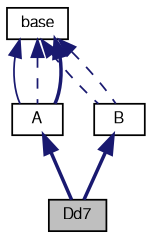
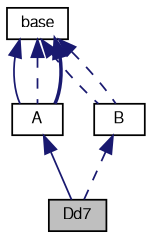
edge "Dd7" -> "A": style bold -> solid
edge "Dd7" -> "B": style bold -> dashed
